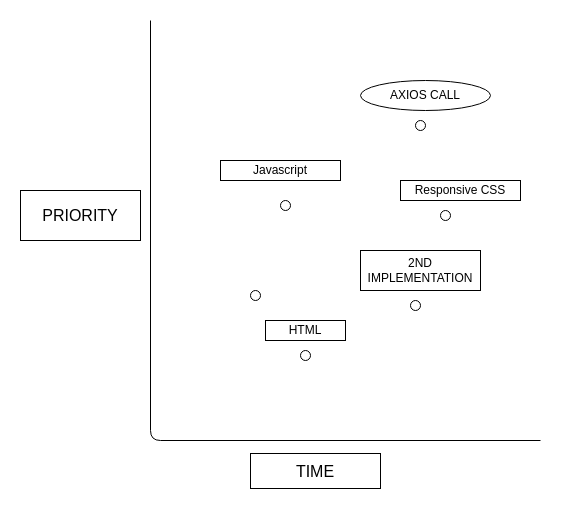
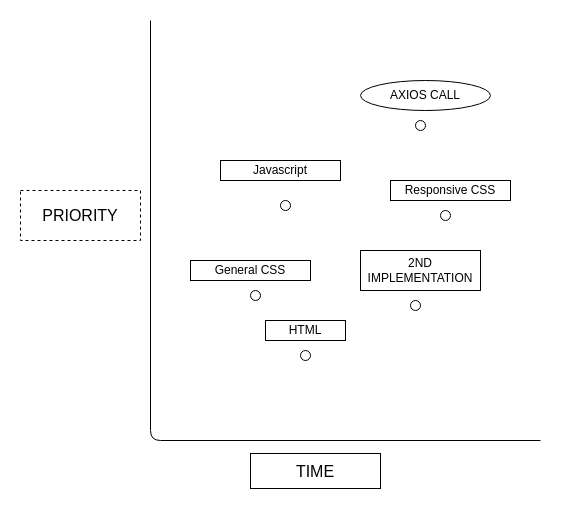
node "Responsive CSS": moved (461, 191) -> (451, 191)
node "PRIORITY": style solid -> dashed
node "General CSS": added
